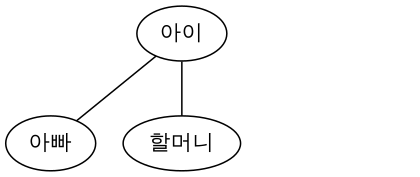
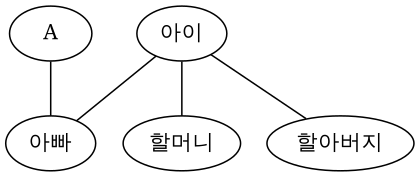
node "A": added
node "할아버지": added
